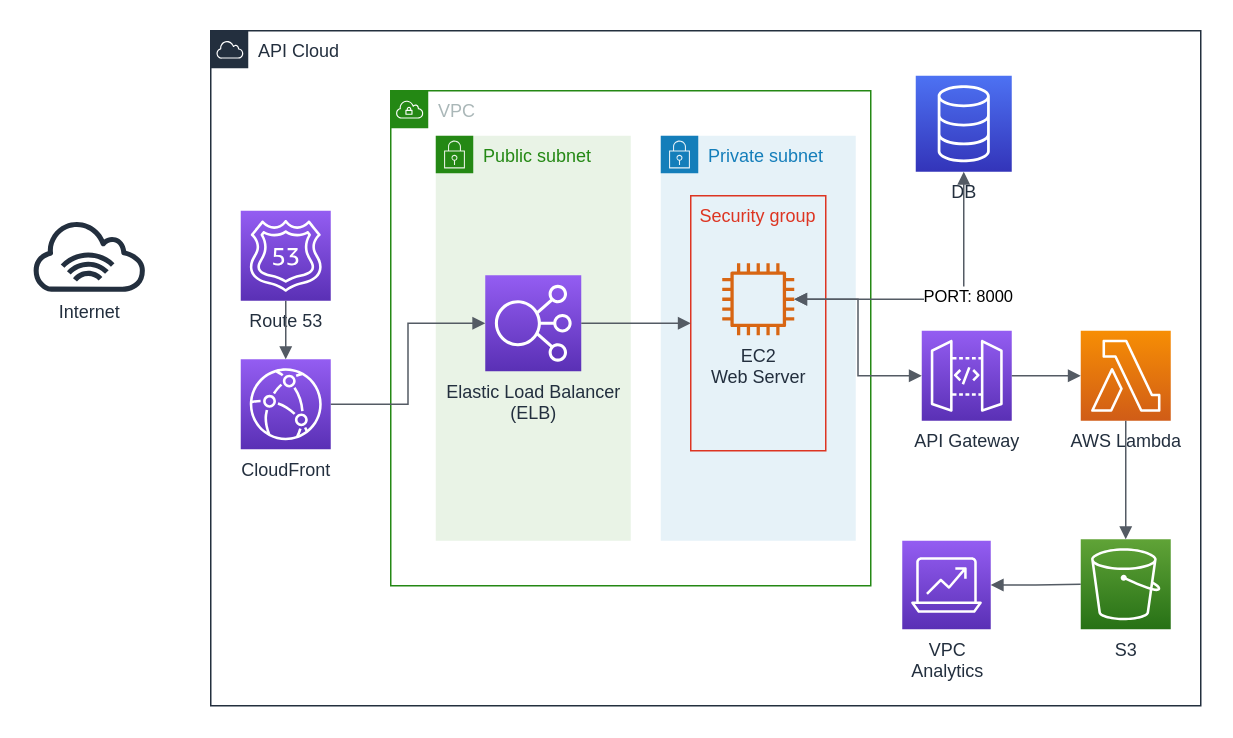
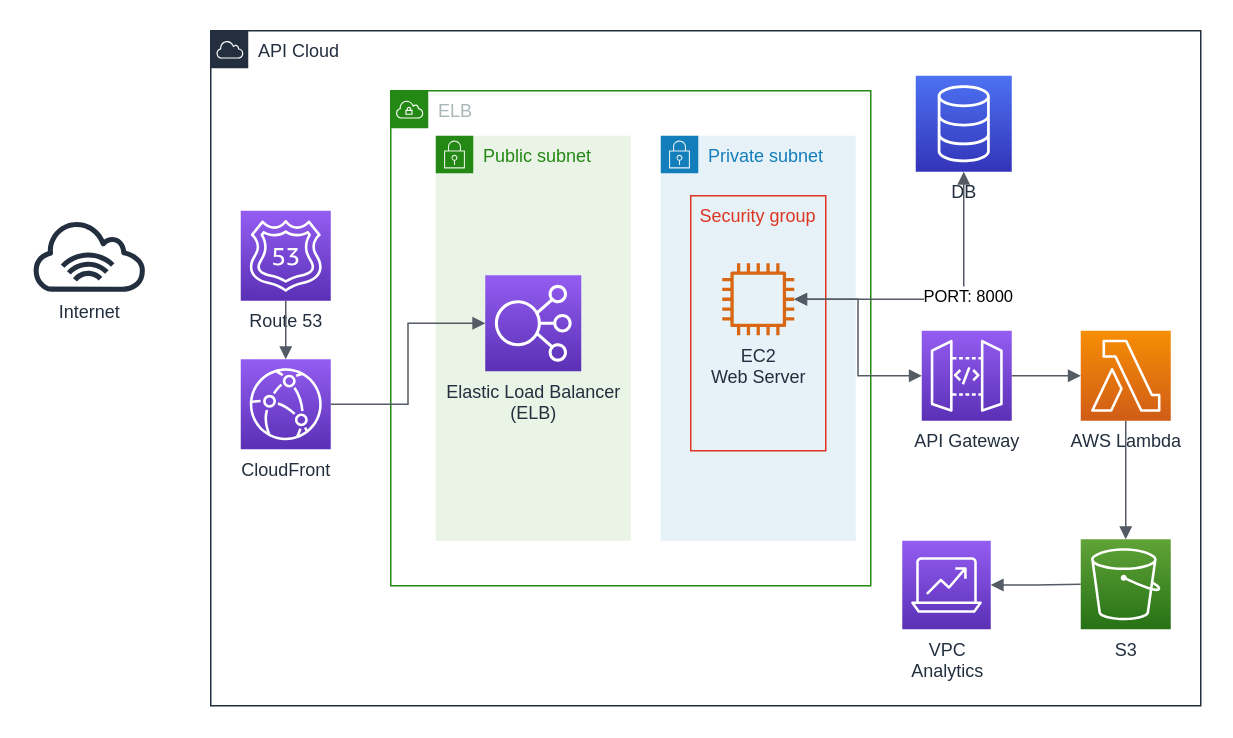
node "VPC": label "VPC" -> "ELB"
edge "Elastic Load Balancer (ELB)" -> "Security group": removed
